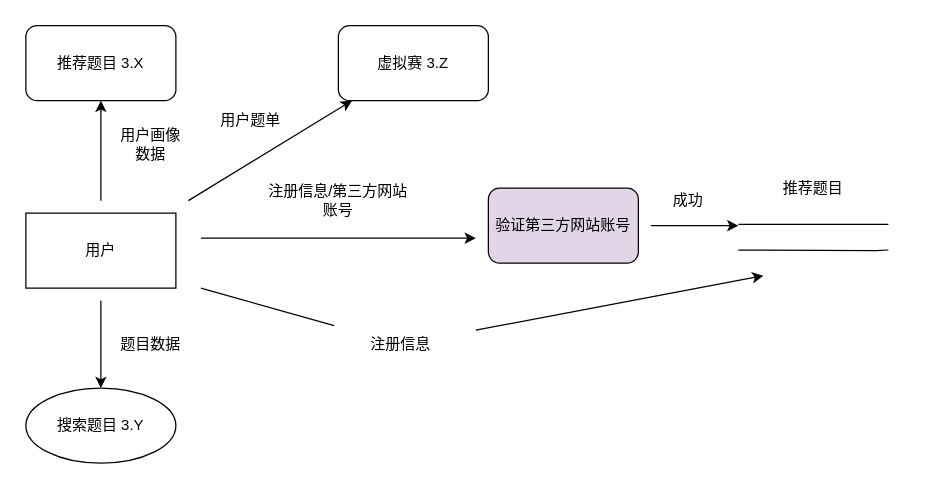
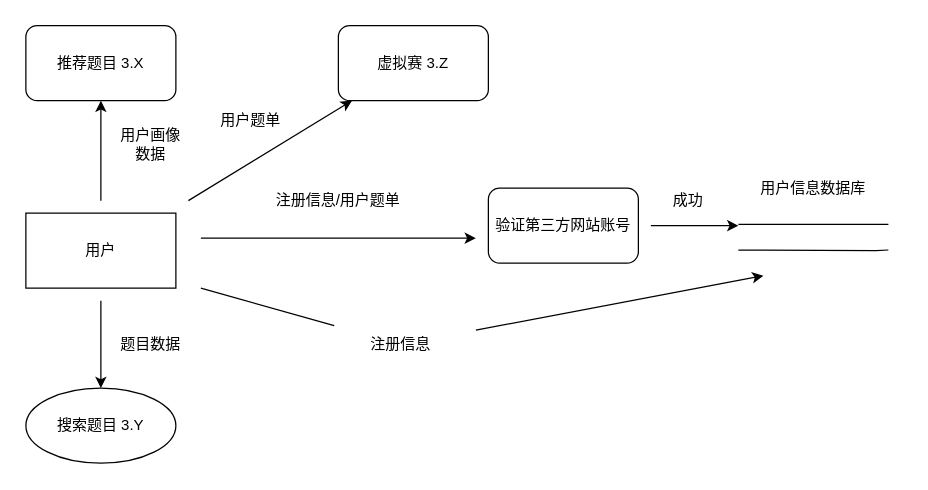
node "推荐题目": label "推荐题目" -> "用户信息数据库"
node "注册信息/第三方网站账号": label "注册信息/第三方网站账号" -> "注册信息/用户题单"
node "验证第三方网站账号": fillcolor #e1d5e7 -> #ffffff
